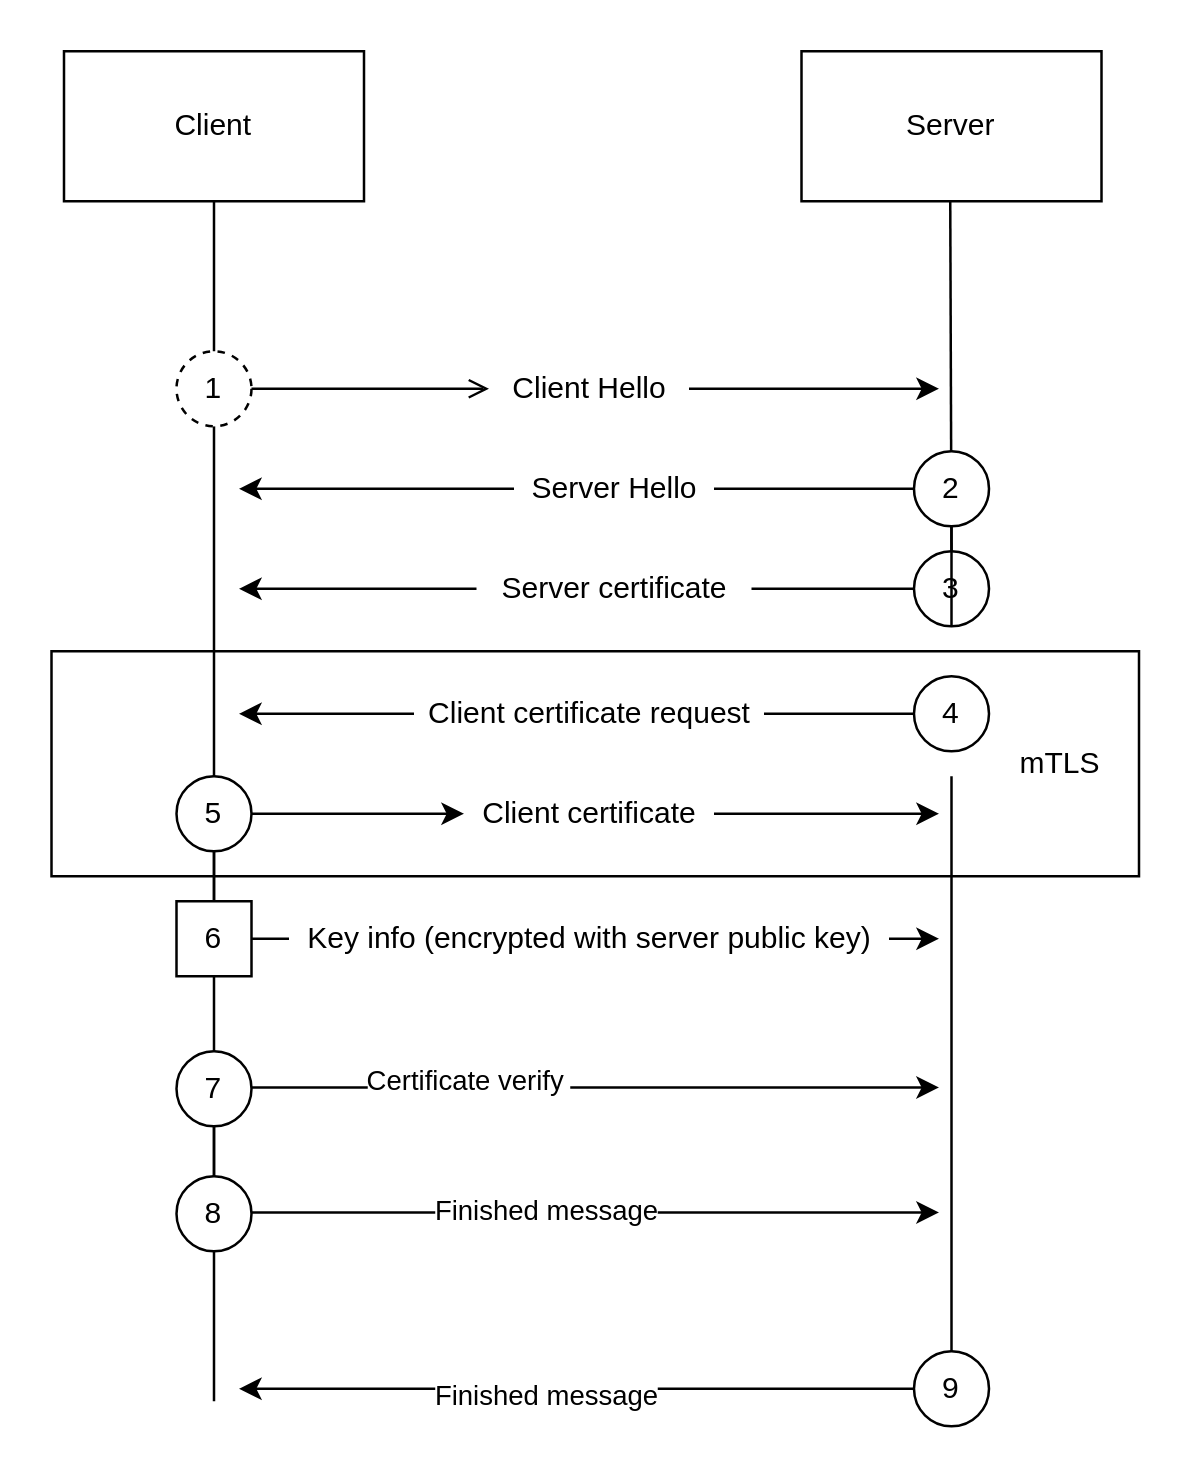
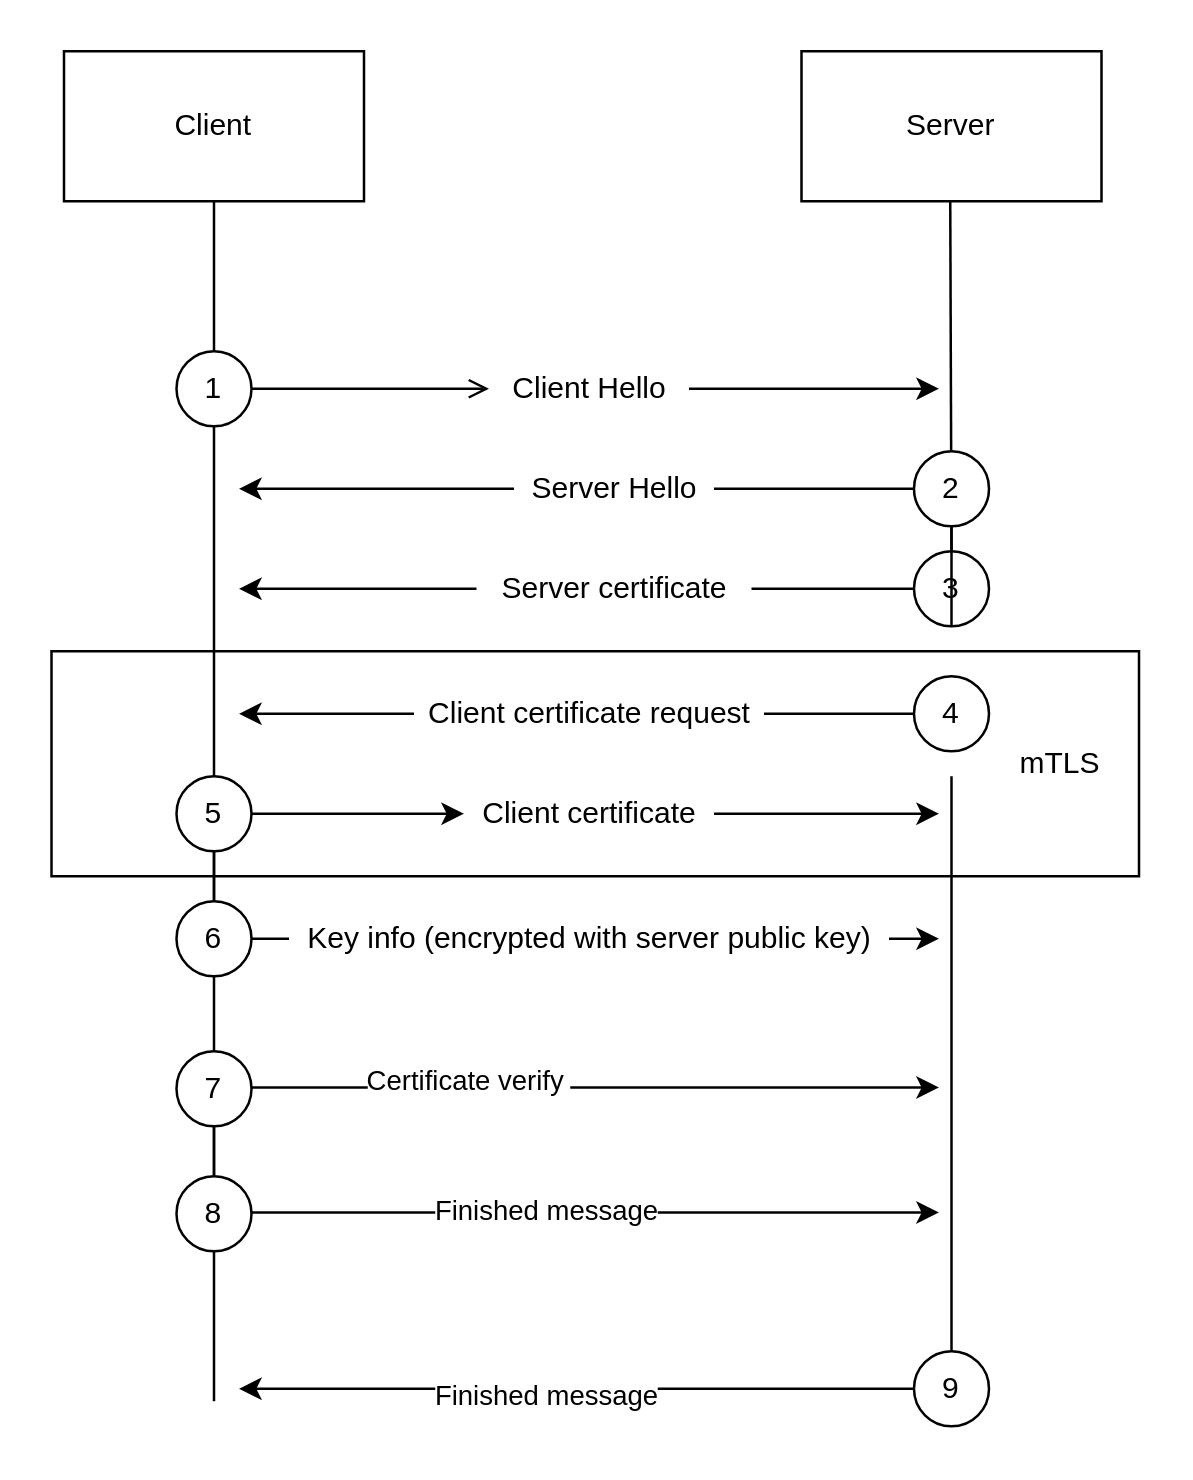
node "1": style dashed -> solid
node "6": shape rectangle -> ellipse
